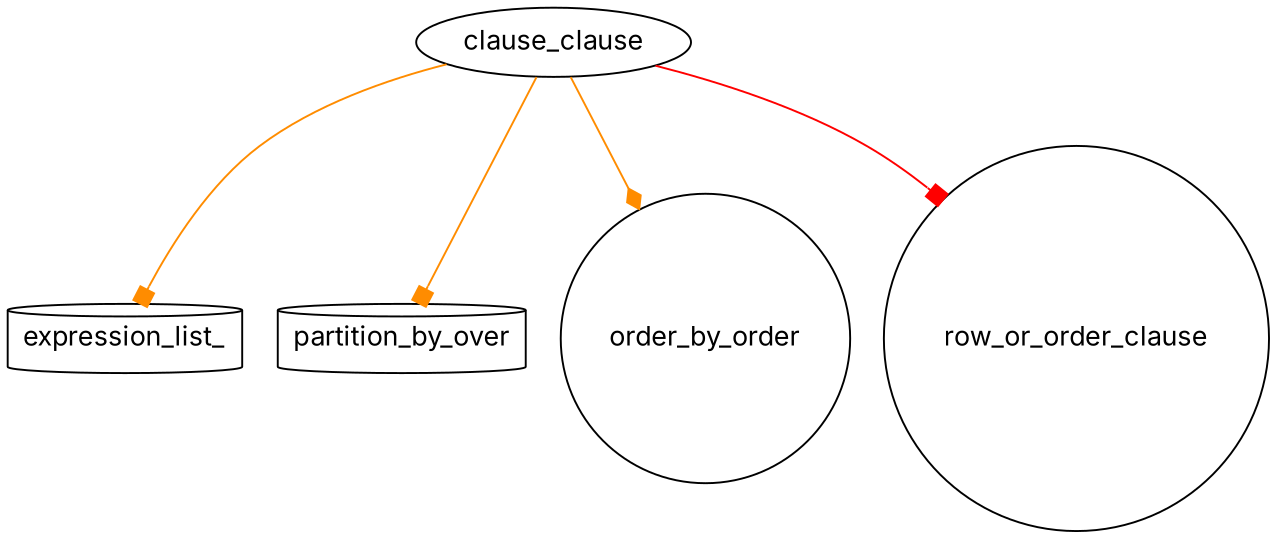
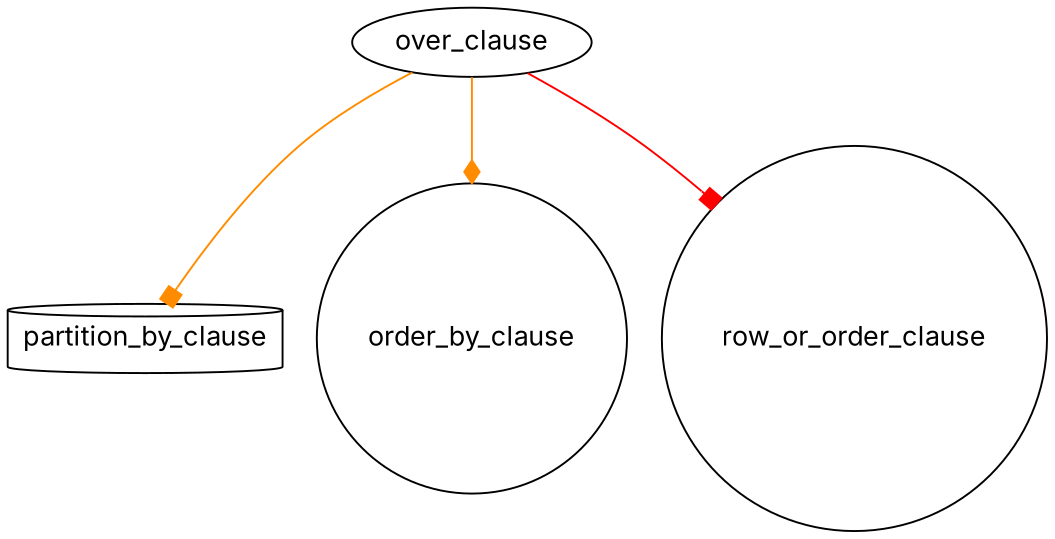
node "clause_clause": label "clause_clause" -> "over_clause"
node "expression_list_": removed
node "partition_by_over": label "partition_by_over" -> "partition_by_clause"
node "order_by_order": label "order_by_order" -> "order_by_clause"
